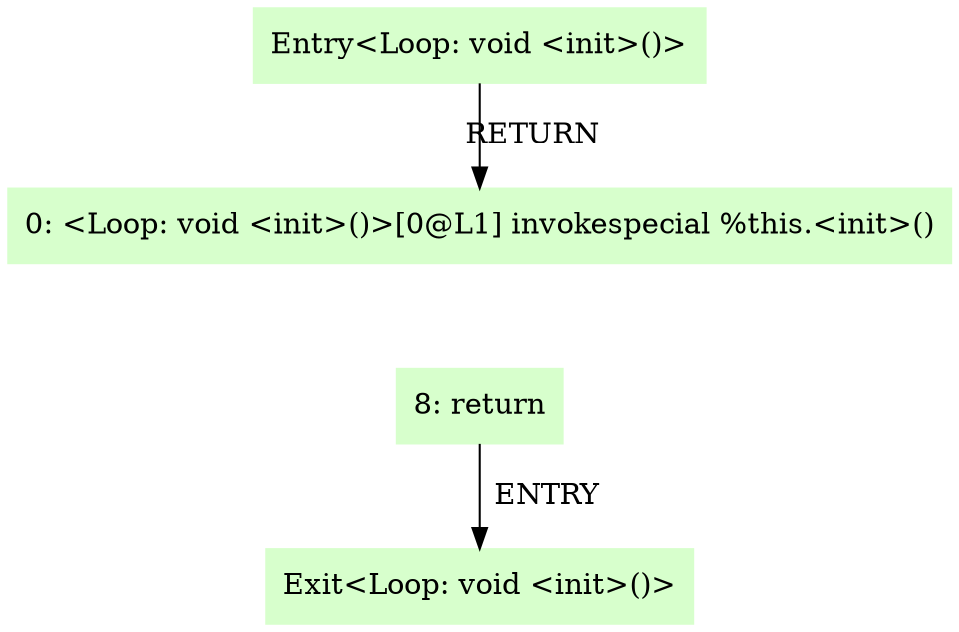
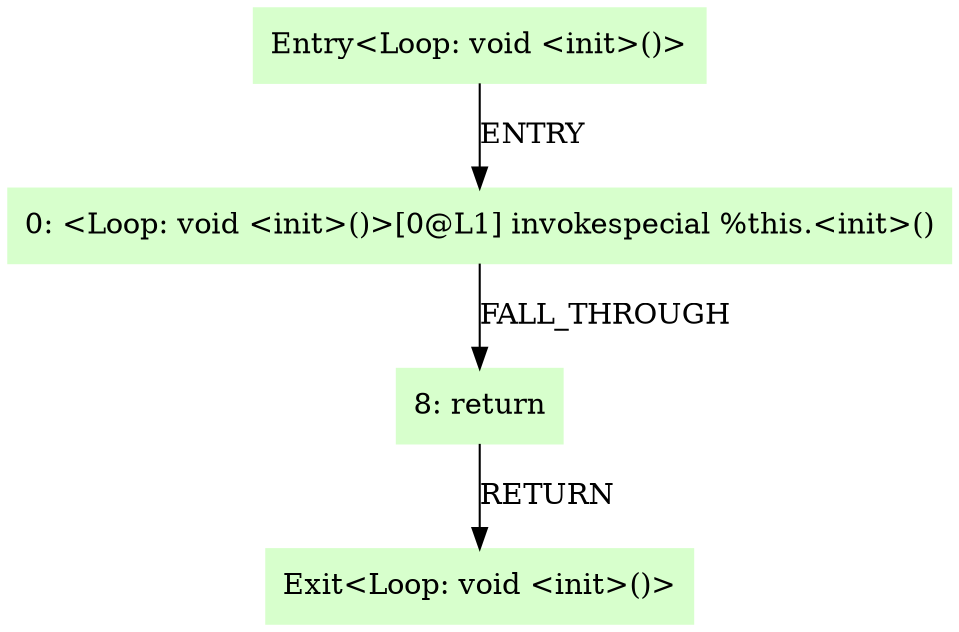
edge "Entry<Loop: void <init>()>" -> "0: <Loop: void <init>()>[0@L1] invokespecial %this.<init>()": label "RETURN" -> "ENTRY"
edge "0: <Loop: void <init>()>[0@L1] invokespecial %this.<init>()" -> "8: return": added, label "FALL_THROUGH"
edge "8: return" -> "Exit<Loop: void <init>()>": label "ENTRY" -> "RETURN"
